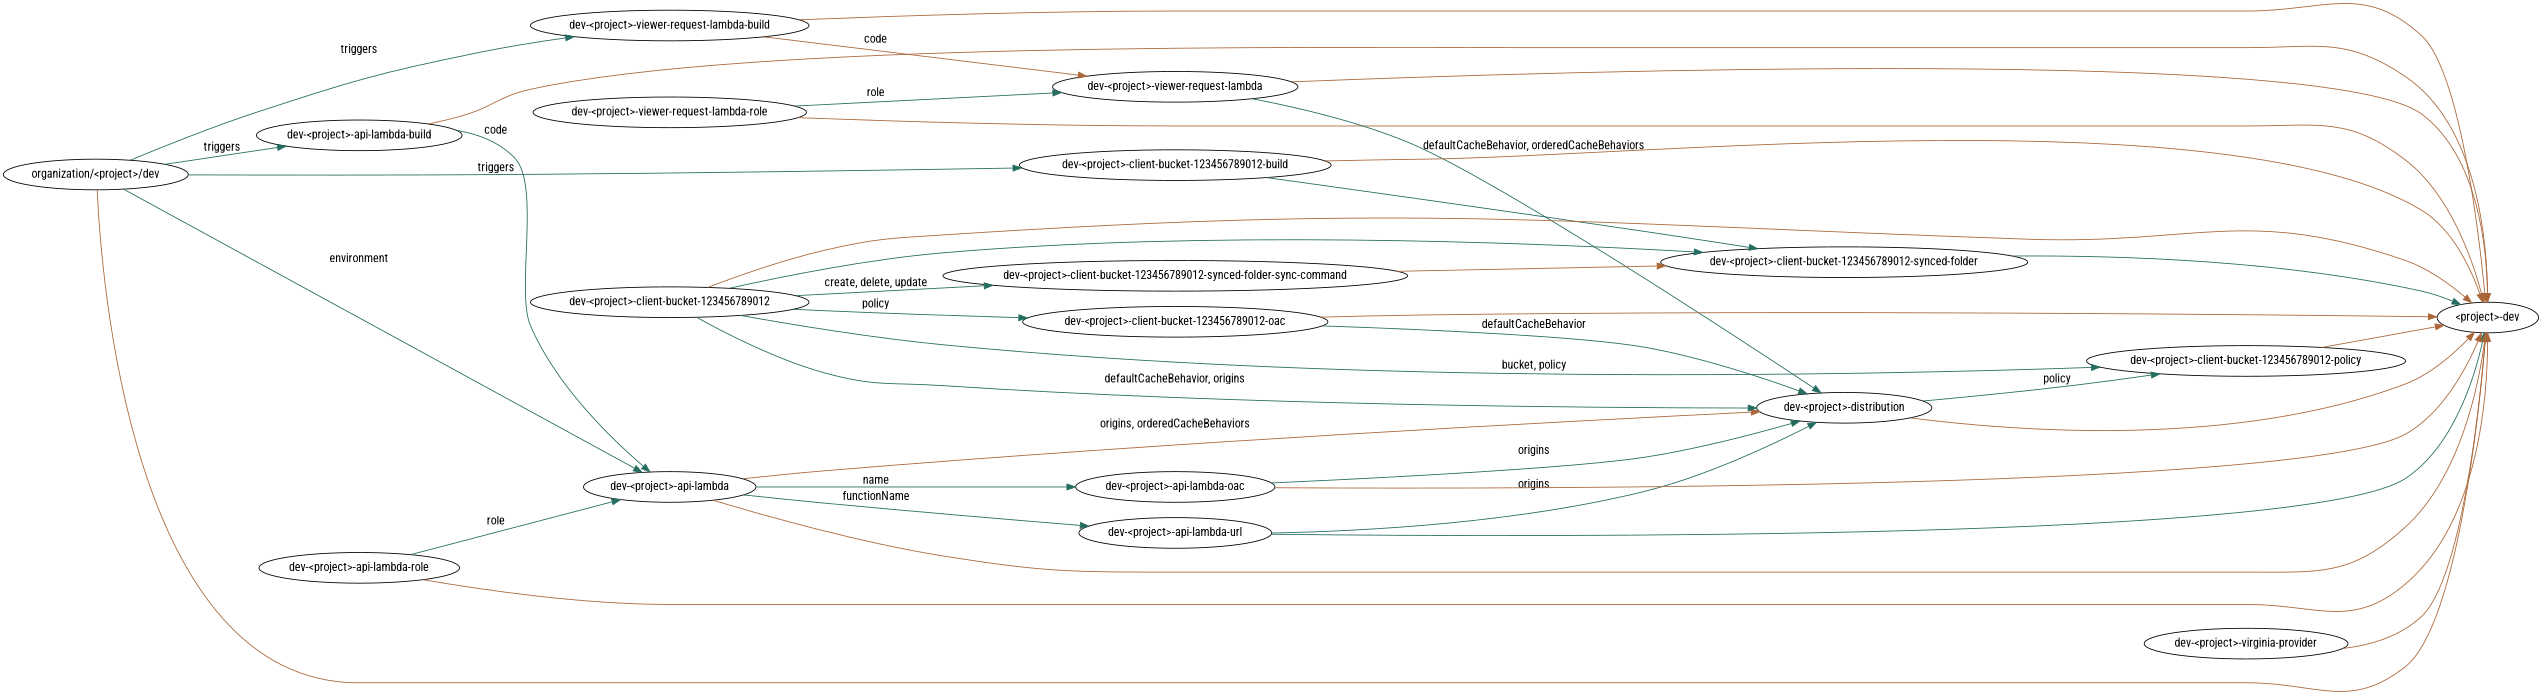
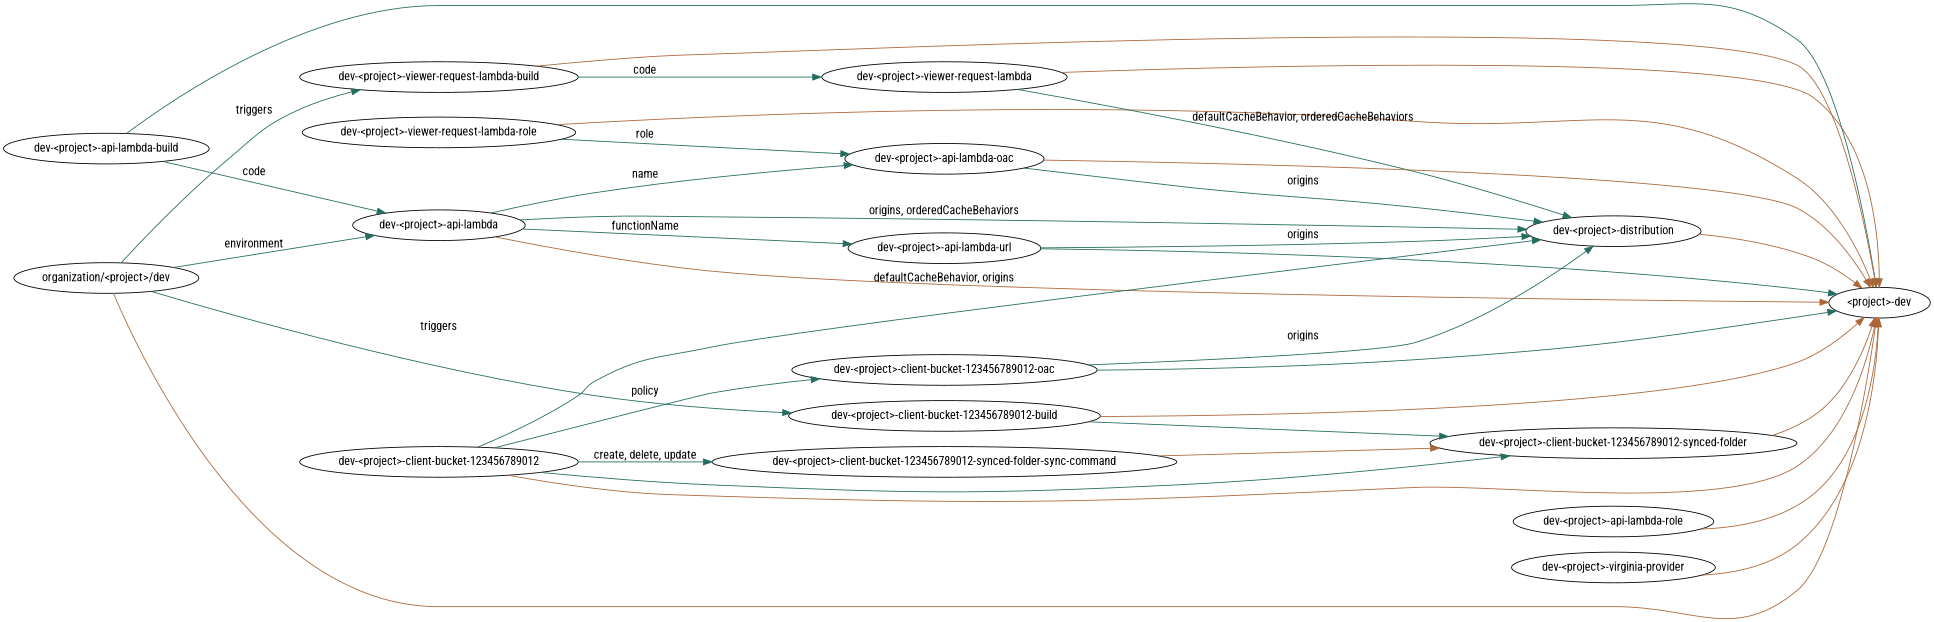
edge "dev-<project>-api-lambda-build" -> "<project>-dev": color #aa6639 -> #246c60
edge "dev-<project>-viewer-request-lambda-build" -> "dev-<project>-viewer-request-lambda": color #aa6639 -> #246c60
edge "dev-<project>-viewer-request-lambda-role" -> "dev-<project>-viewer-request-lambda": now "dev-<project>-viewer-request-lambda-role" -> "dev-<project>-api-lambda-oac"
edge "organization/<project>/dev" -> "dev-<project>-api-lambda-build": removed, label "triggers"
edge "dev-<project>-client-bucket-123456789012-synced-folder" -> "<project>-dev": color #246c60 -> #aa6639
edge "dev-<project>-client-bucket-123456789012-oac" -> "<project>-dev": color #aa6639 -> #246c60
edge "dev-<project>-client-bucket-123456789012-oac" -> "dev-<project>-distribution": label "defaultCacheBehavior" -> "origins"
node "dev-<project>-client-bucket-123456789012-policy": removed
edge "dev-<project>-api-lambda" -> "dev-<project>-distribution": color #aa6639 -> #246c60
edge "dev-<project>-api-lambda-role" -> "dev-<project>-api-lambda": removed, label "role"
